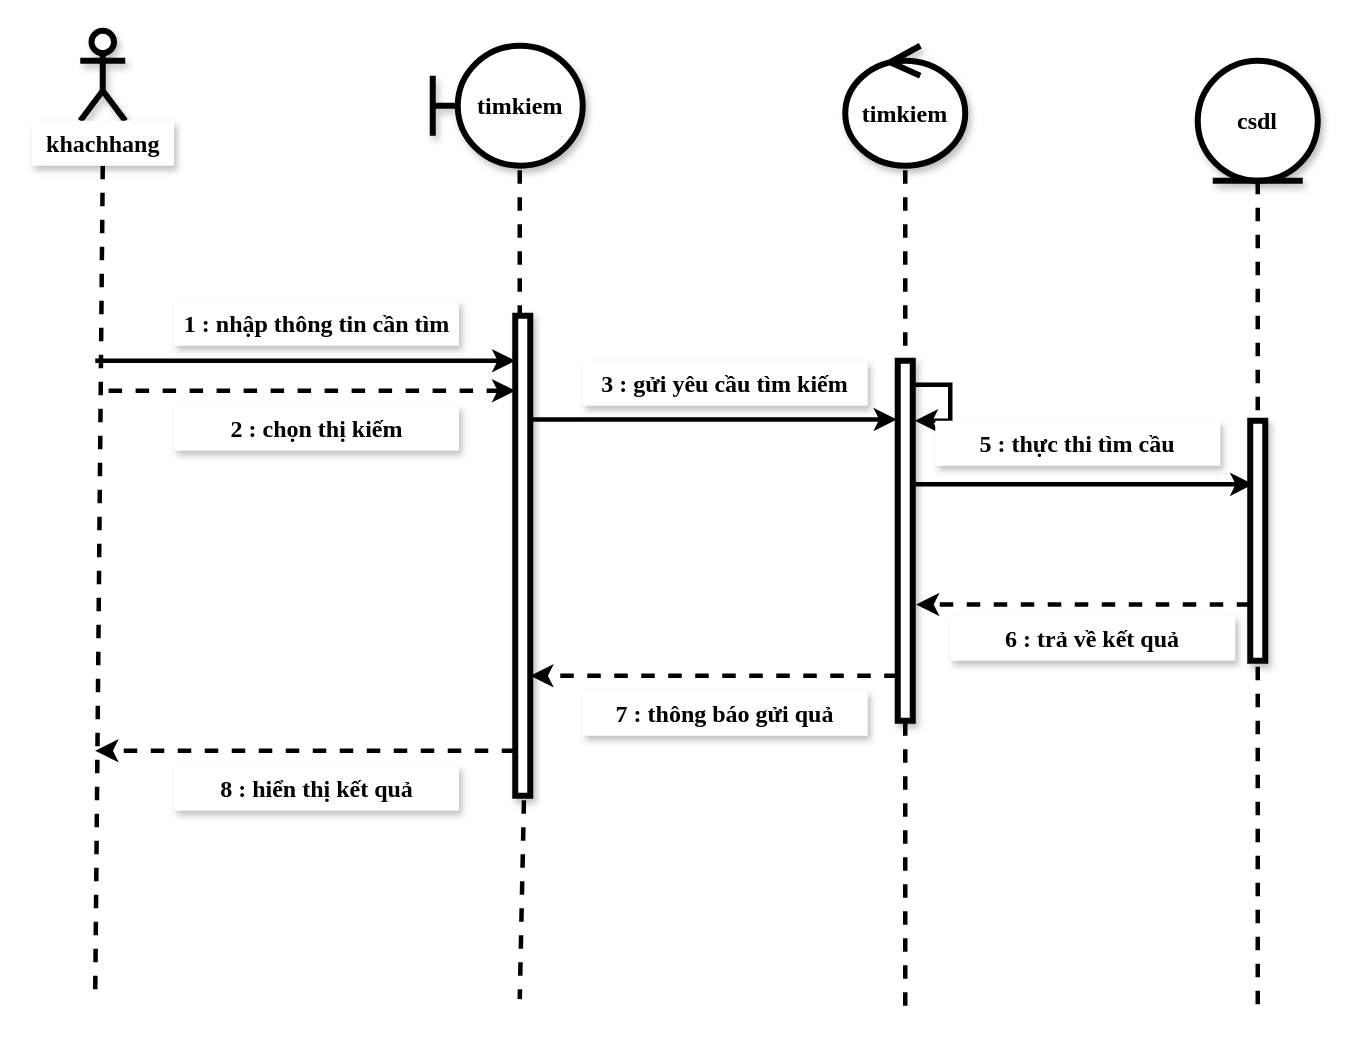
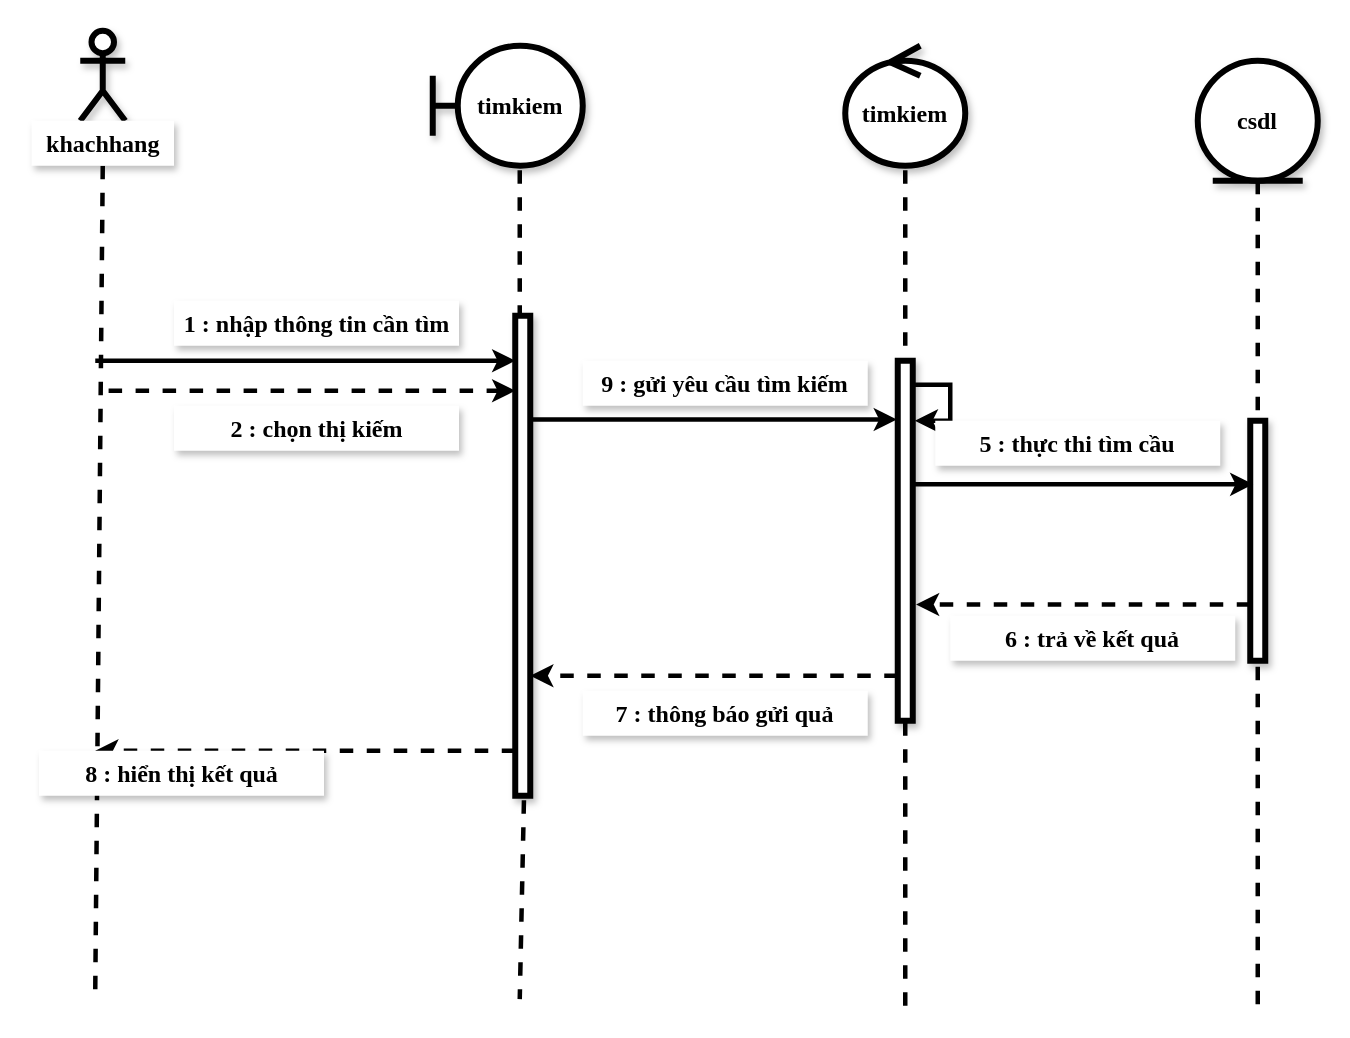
node "3 : gửi yêu cầu tìm kiếm": label "3 : gửi yêu cầu tìm kiếm" -> "9 : gửi yêu cầu tìm kiếm"
node "8 : hiển thị kết quả": moved (317, 788) -> (182, 773)
